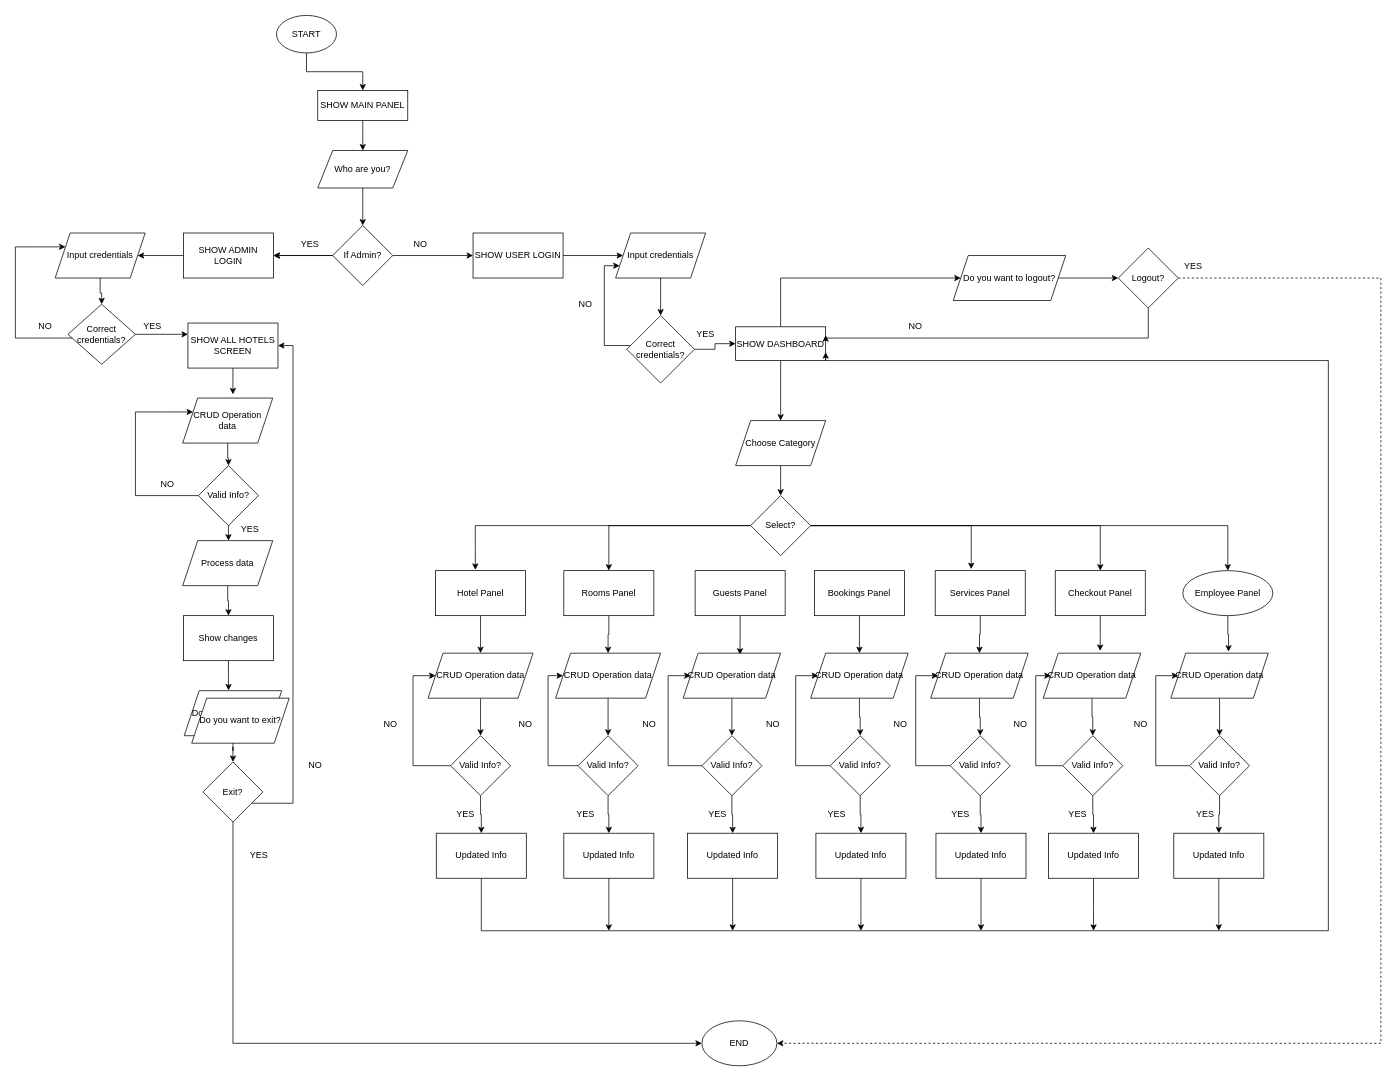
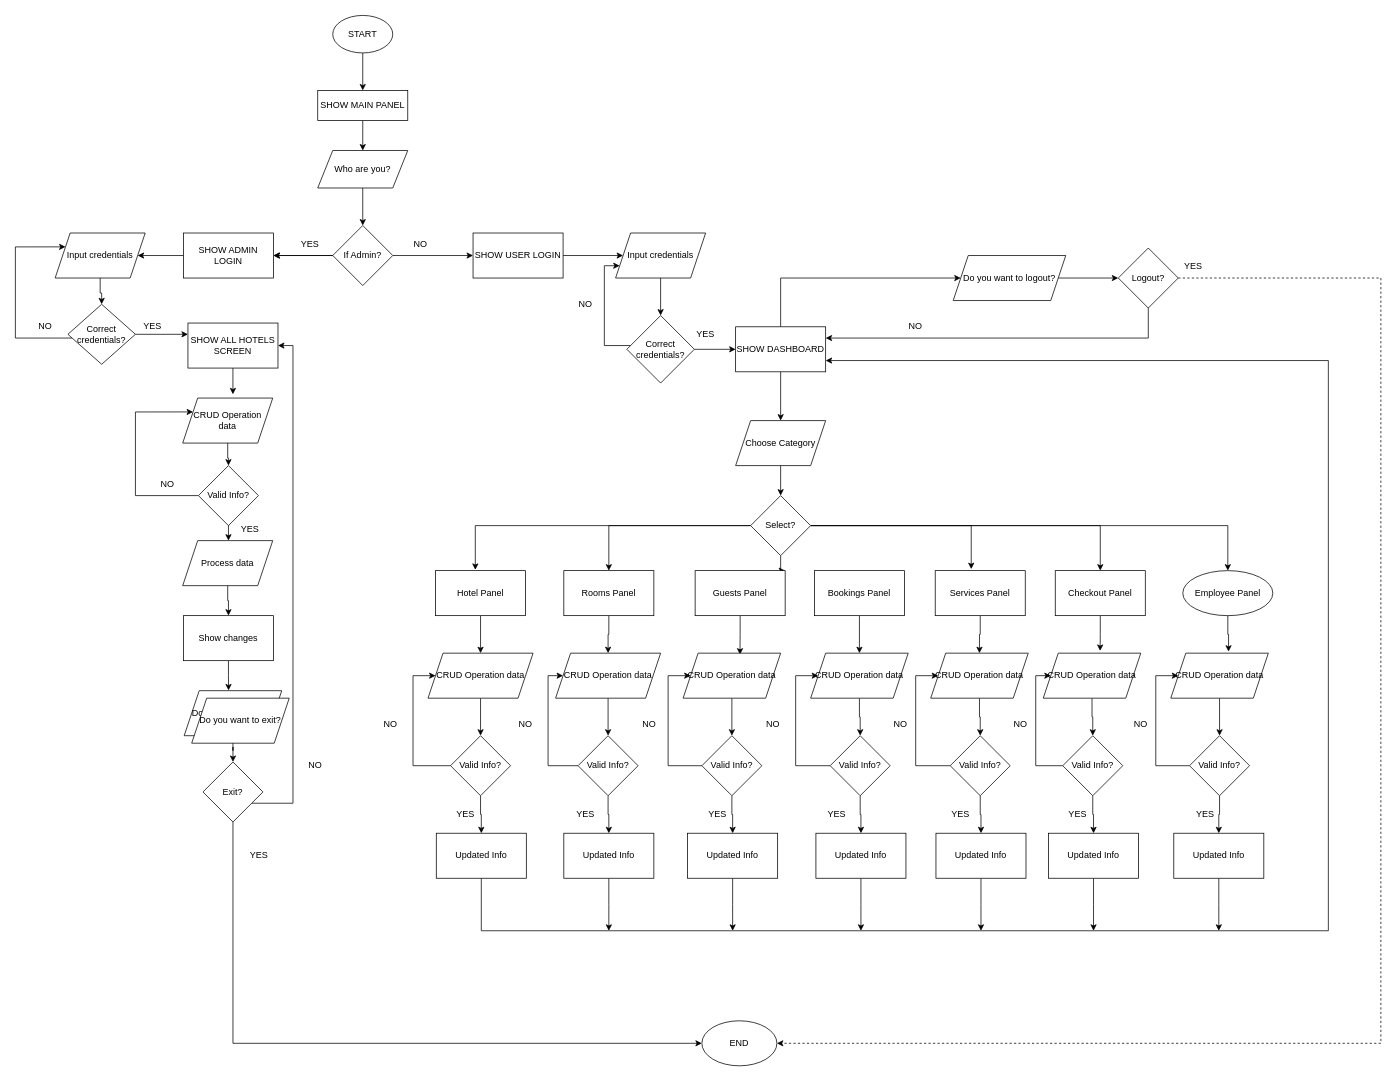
node "START": moved (306, 34) -> (363, 34)
node "SHOW DASHBOARD": size 90x34 -> 90x45
edge "Select?" -> "Guests Panel": added
